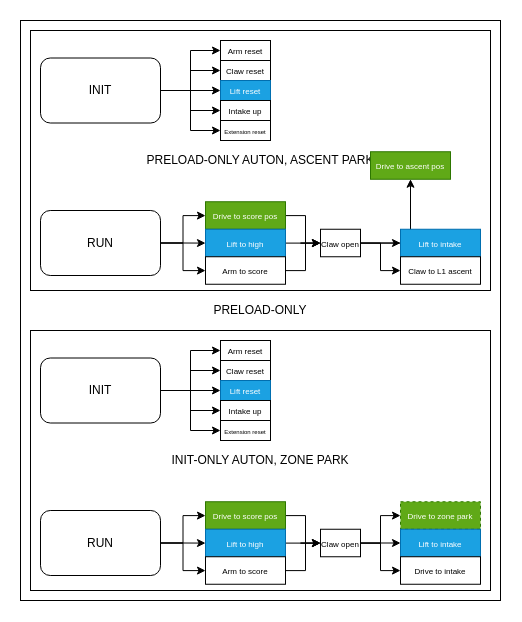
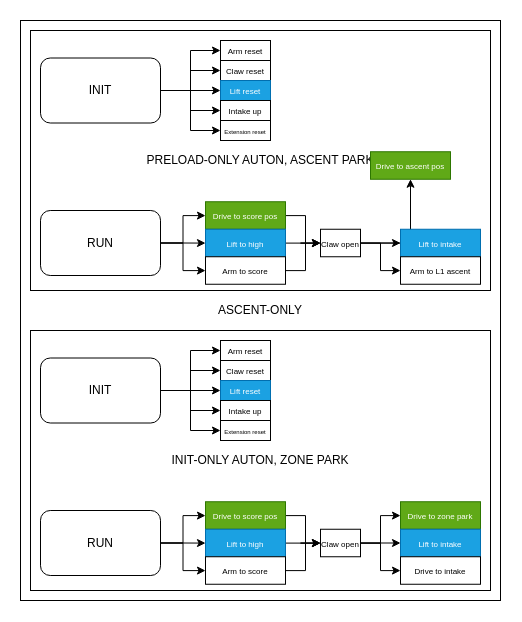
node "Claw to L1 ascent": label "Claw to L1 ascent" -> "Arm to L1 ascent"
node "PRELOAD-ONLY": label "PRELOAD-ONLY" -> "ASCENT-ONLY"
node "Drive to zone park": style dashed -> solid
